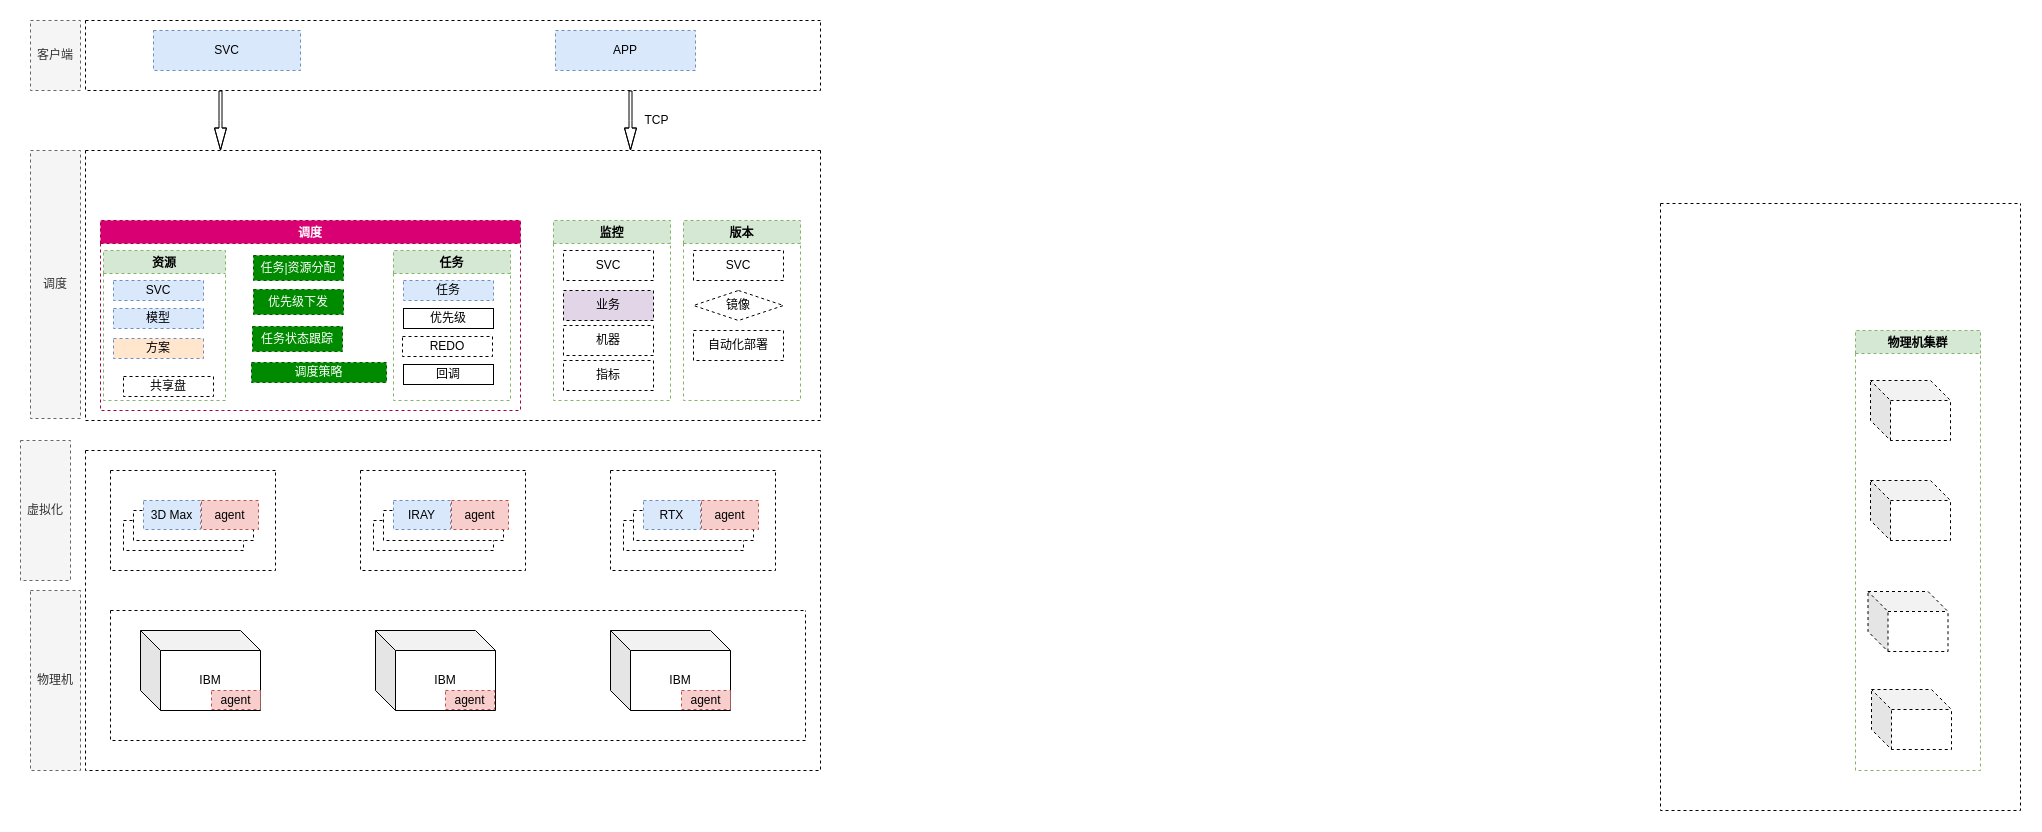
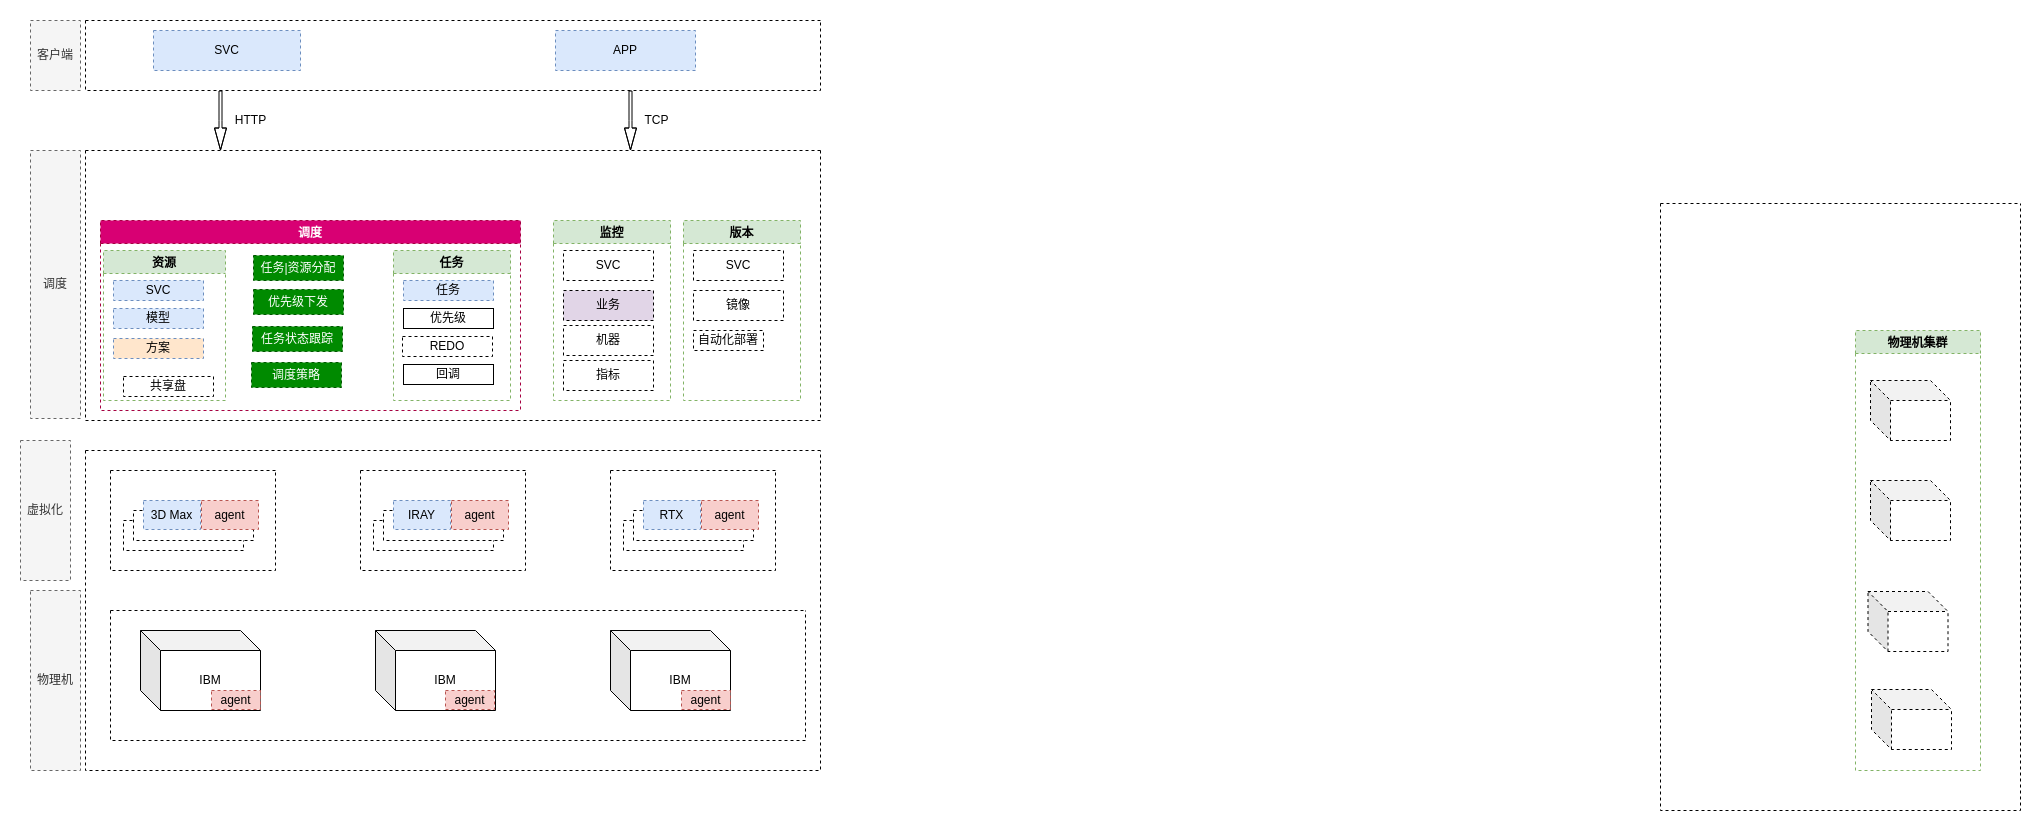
node "HTTP": added
node "镜像": shape diamond -> rectangle
node "自动化部署": size 90x30 -> 70x20
node "调度策略": size 135x20 -> 90x25
